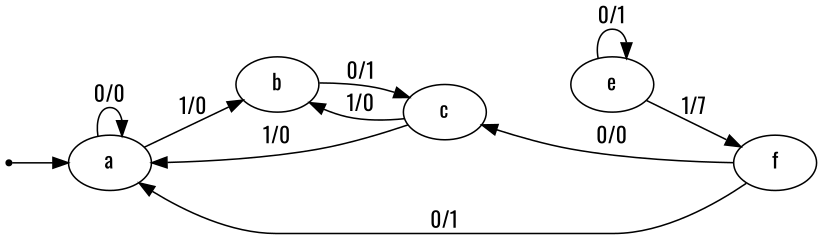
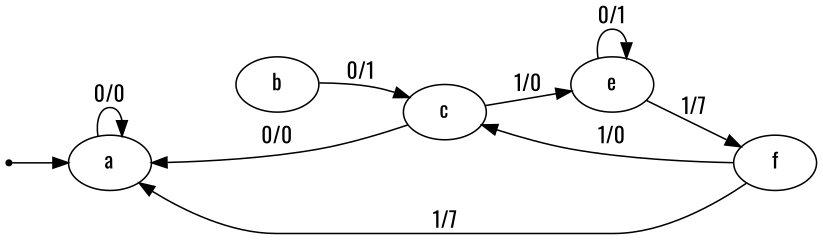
edge "c" -> "b": now "c" -> "e"
edge "a" -> "b": removed, label "1/0"
edge "c" -> "a": label "1/0" -> "0/0"
edge "f" -> "c": label "0/0" -> "1/0"
edge "f" -> "a": label "0/1" -> "1/7"
